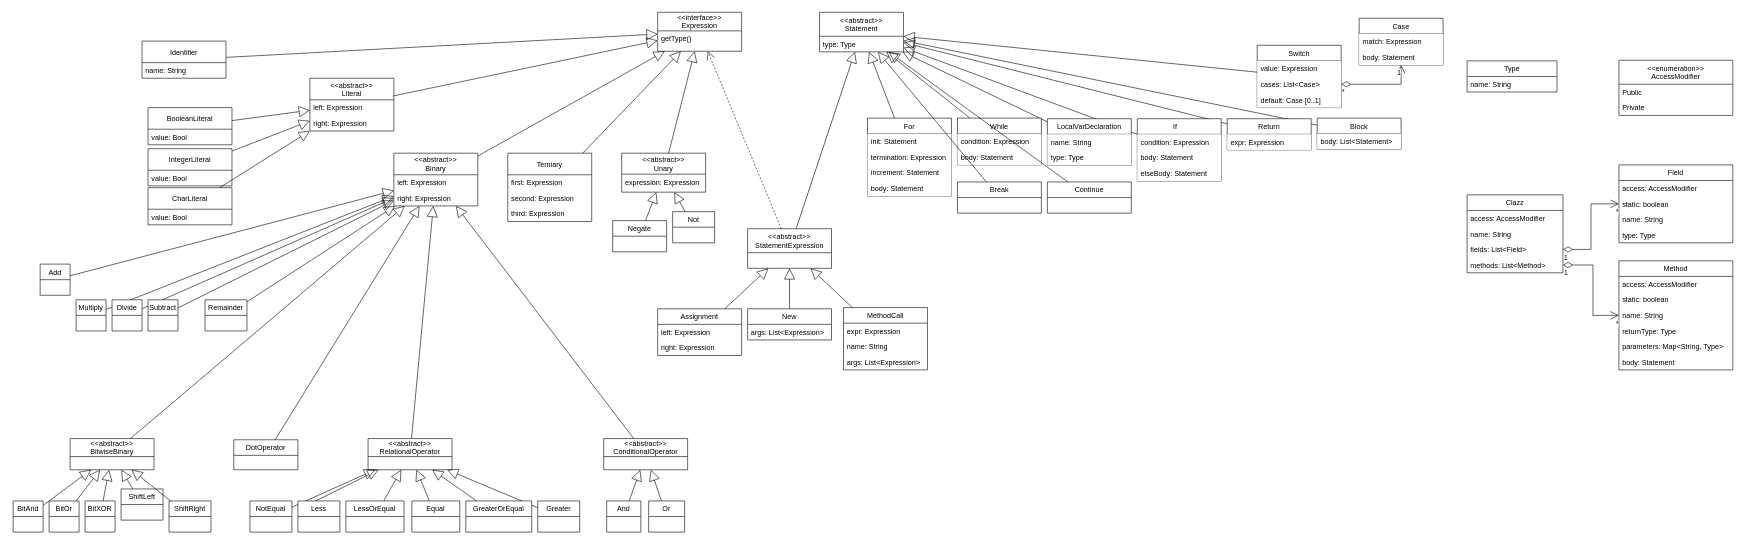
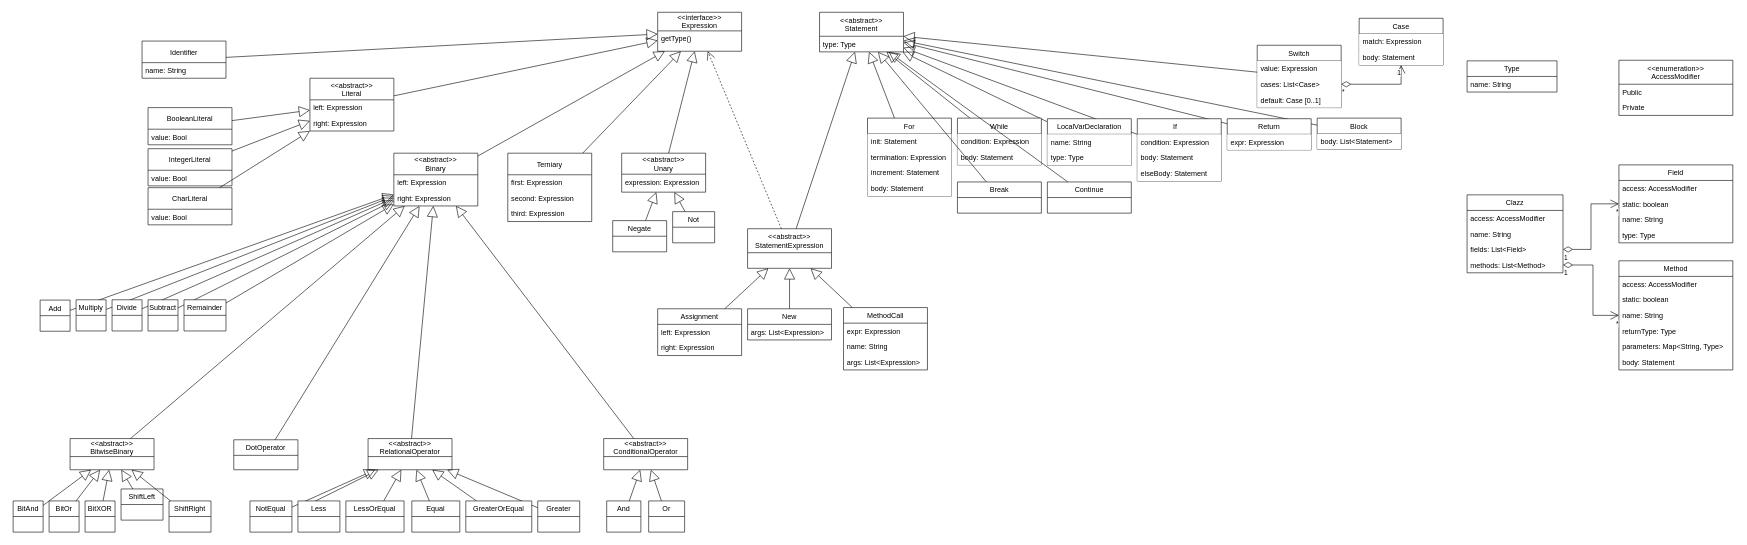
node "Add": moved (54, 280) -> (54, 316)
node "Remainder": moved (225, 316) -> (204, 316)
